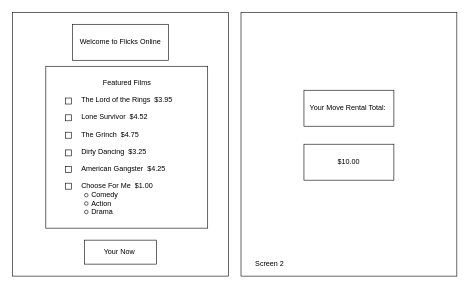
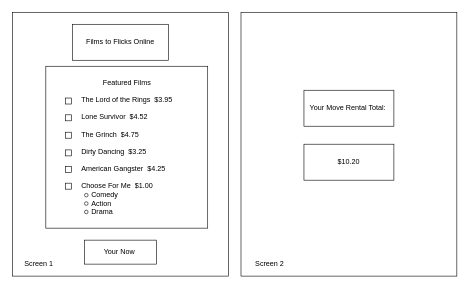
node "Welcome to Flicks Online": label "Welcome to Flicks Online" -> "Films to Flicks Online"
node "$10.00": label "$10.00" -> "$10.20"
node "Screen 1": added
